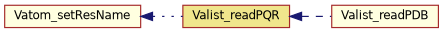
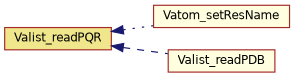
edge "Valist_readPQR" -> "Vatom_setResName": reversed
